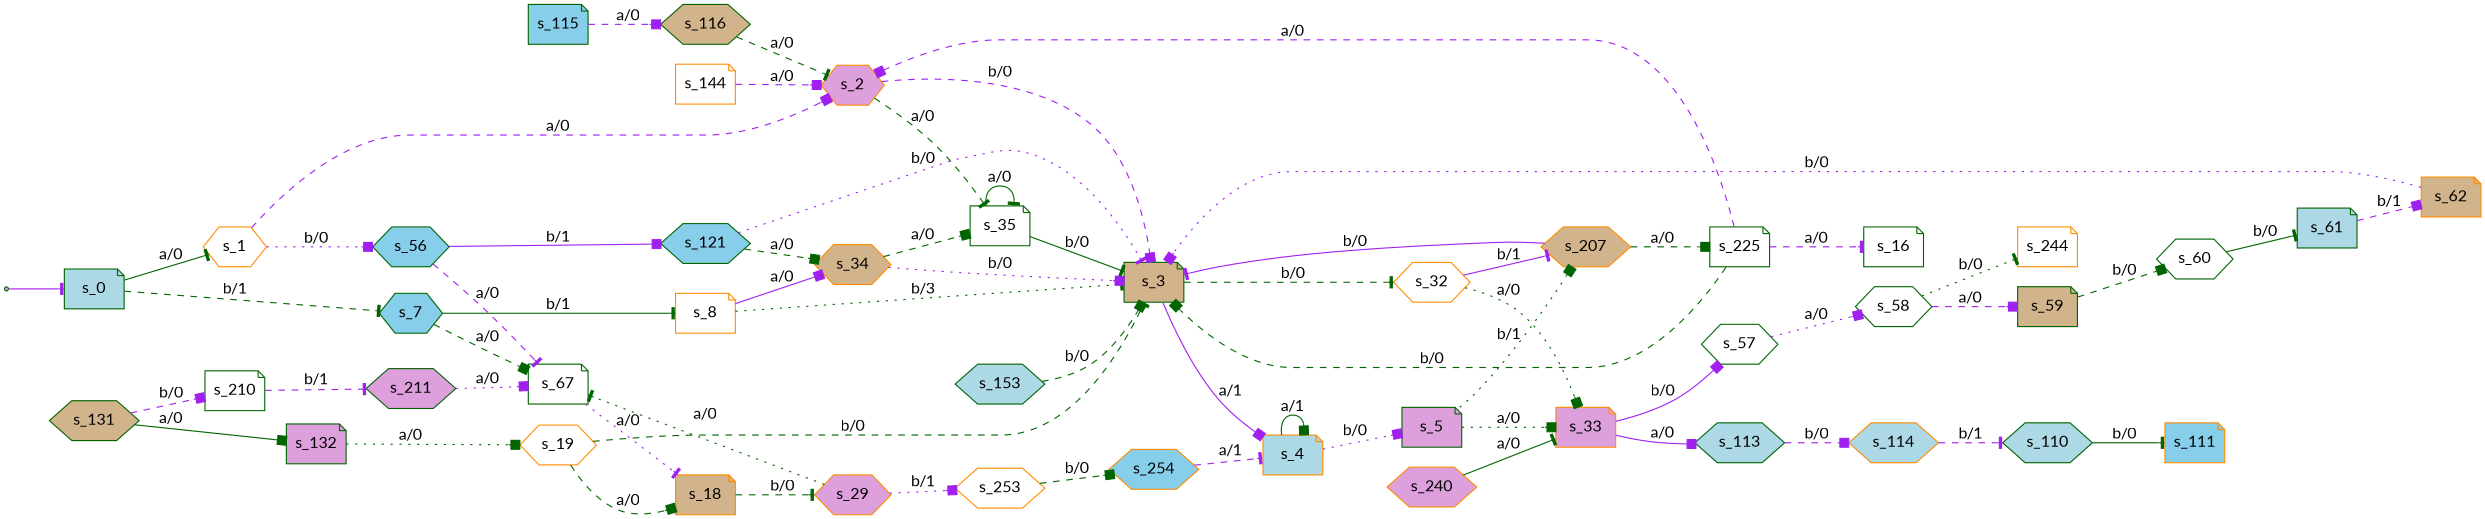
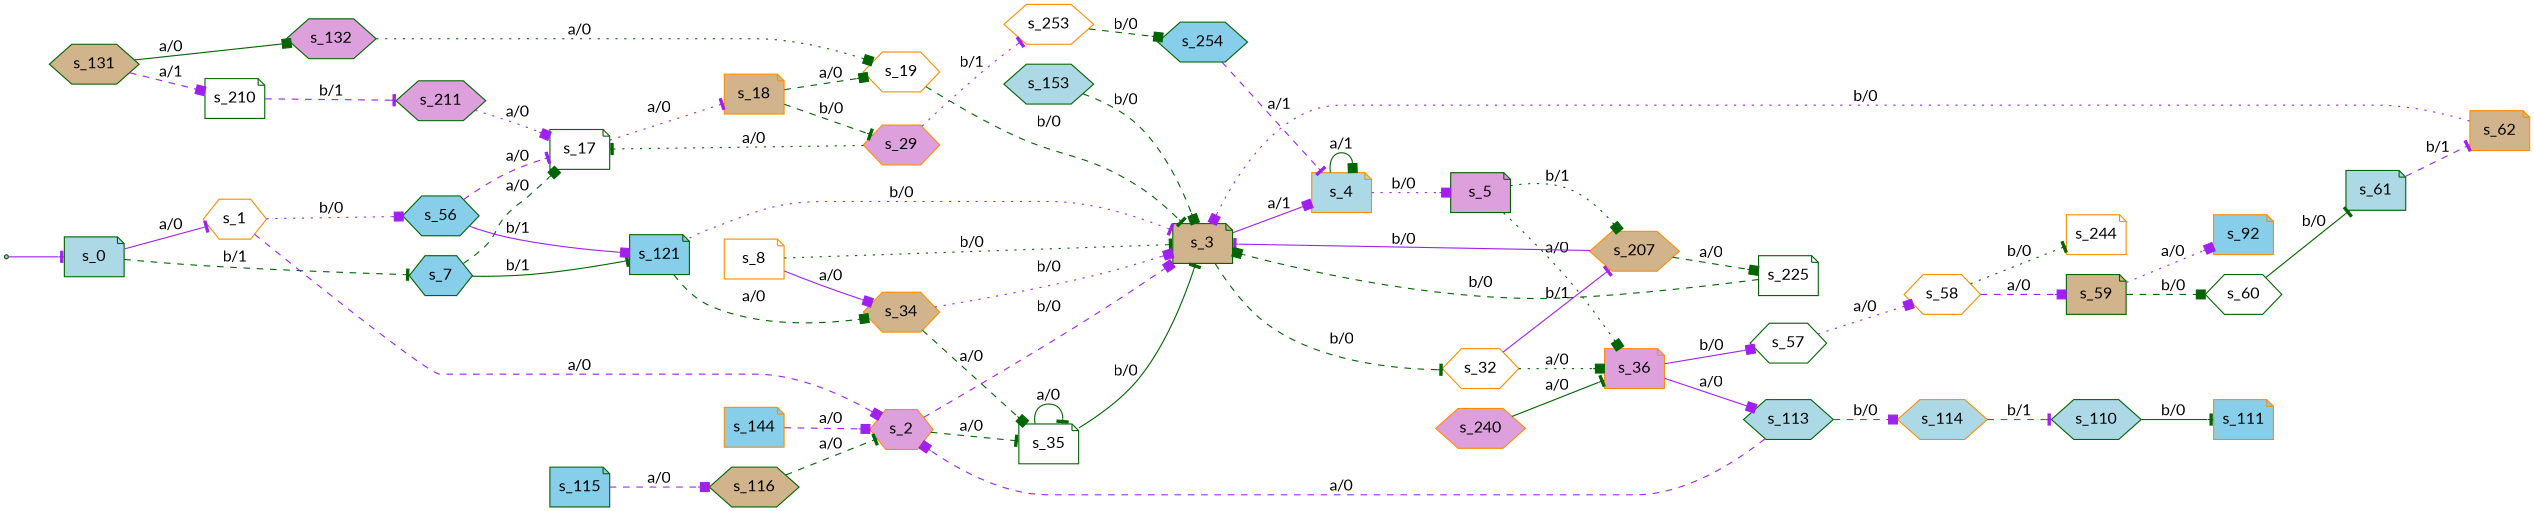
edge "s_225" -> "s_2": now "s_113" -> "s_2"
node "s_144": fillcolor white -> skyblue
edge "s_61" -> "s_62": arrowhead box -> tee
node "s_92": added
node "s_121": shape hexagon -> note
node "s_16": removed
edge "s_0" -> "s_1": color darkgreen -> purple
edge "s_8" -> "s_3": label "b/3" -> "b/0"
node "s_58": color darkgreen -> darkorange
edge "s_7" -> "s_8": now "s_7" -> "s_121"
node "s_67": label "s_67" -> "s_17"
edge "s_131" -> "s_210": label "b/0" -> "a/1"
node "s_33": label "s_33" -> "s_36"
node "s_132": shape note -> hexagon
node "s_254": color darkorange -> darkgreen
edge "s_29" -> "s_253": arrowhead box -> tee
edge "s_19" -> "s_18": reversed
